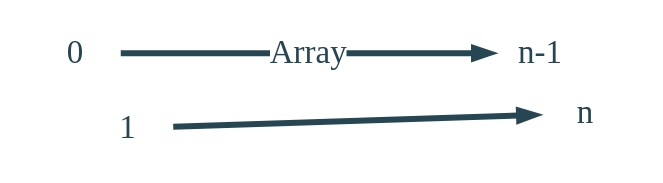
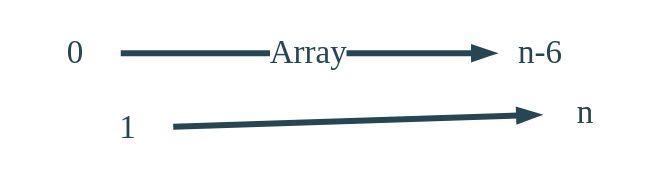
node "n-1": label "n-1" -> "n-6"
